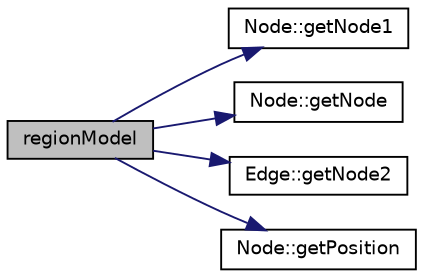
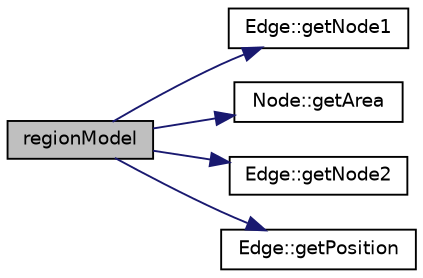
node "Node::getNode1": label "Node::getNode1" -> "Edge::getNode1"
node "Node::getNode": label "Node::getNode" -> "Node::getArea"
node "Node::getPosition": label "Node::getPosition" -> "Edge::getPosition"
